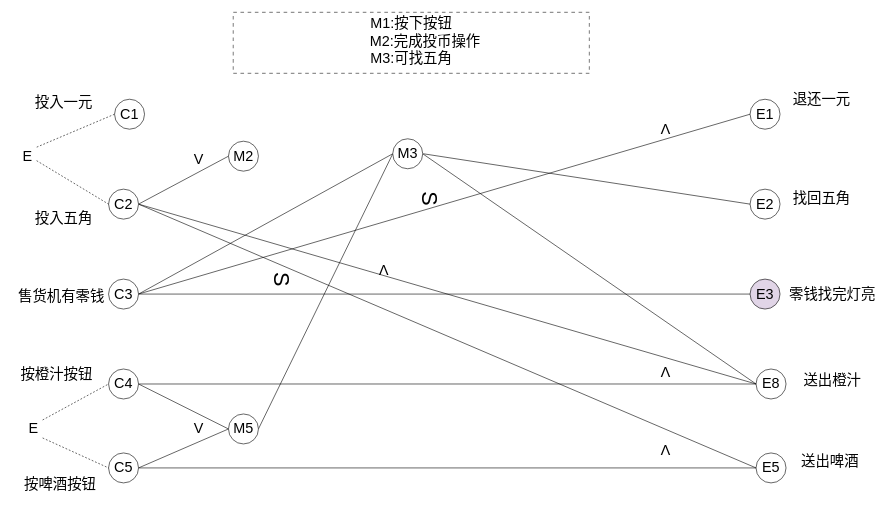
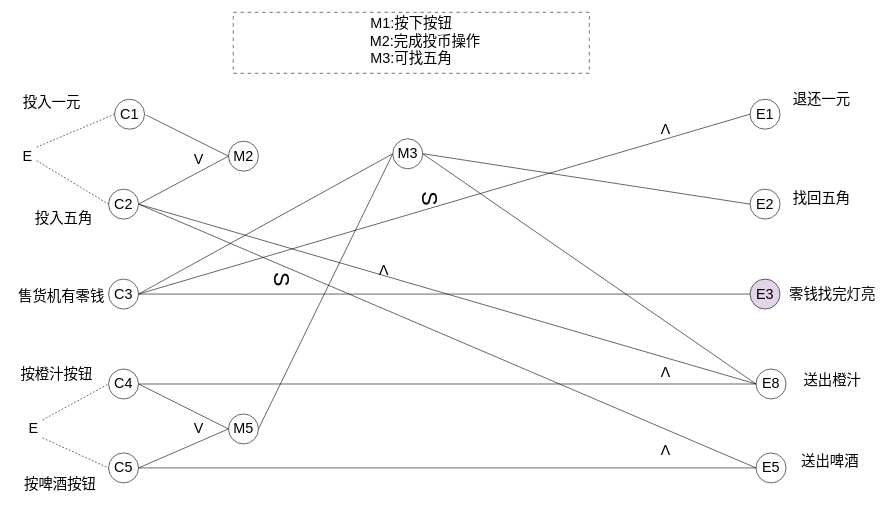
node "投入一元": moved (63, 103) -> (51, 103)
edge "C1" -- "M2": added
